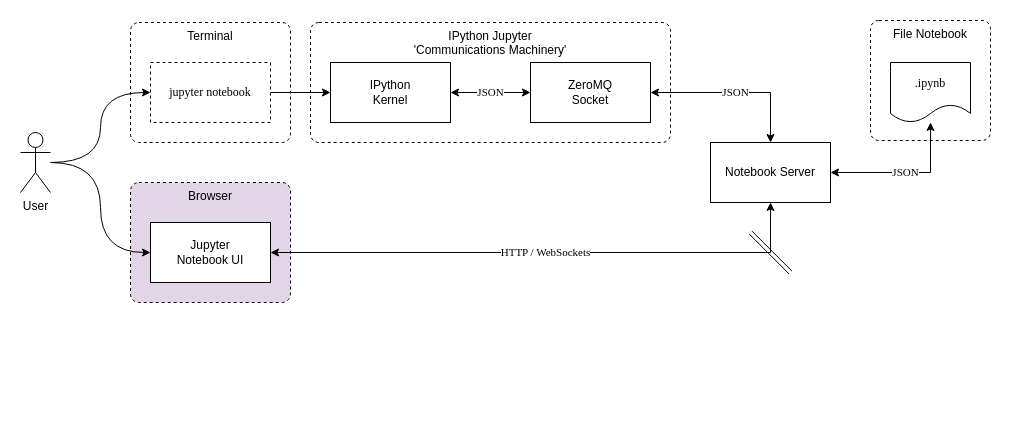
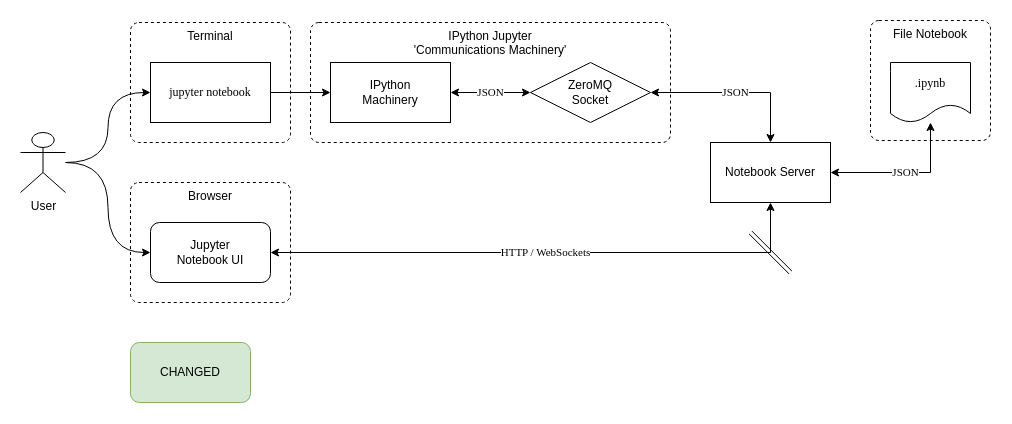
node "jupyter notebook": style dashed -> solid
node "IPython Kernel": label "IPython Kernel" -> "IPython Machinery"
node "ZeroMQ Socket": shape rectangle -> diamond
node "User": size 30x60 -> 45x60
node "Browser": fillcolor #e1d5e7 -> #ffffff
node "Jupyter Notebook UI": shape rectangle -> rounded rectangle
node "CHANGED": added
